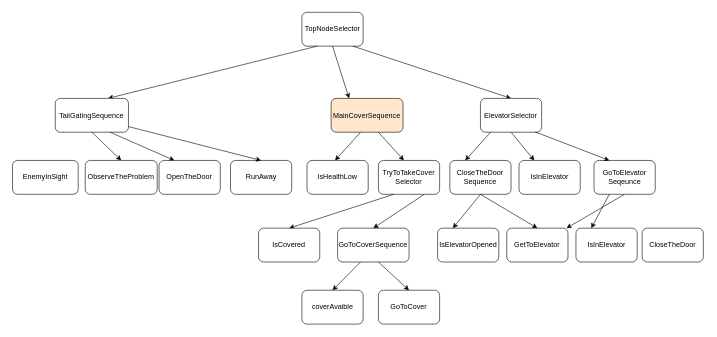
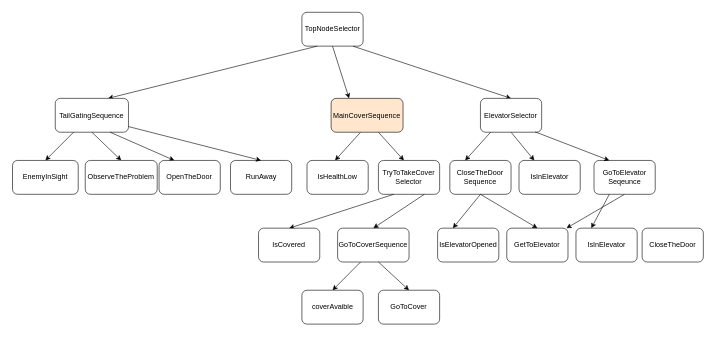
edge "TailGatingSequence" -> "EnemyInSight": added
